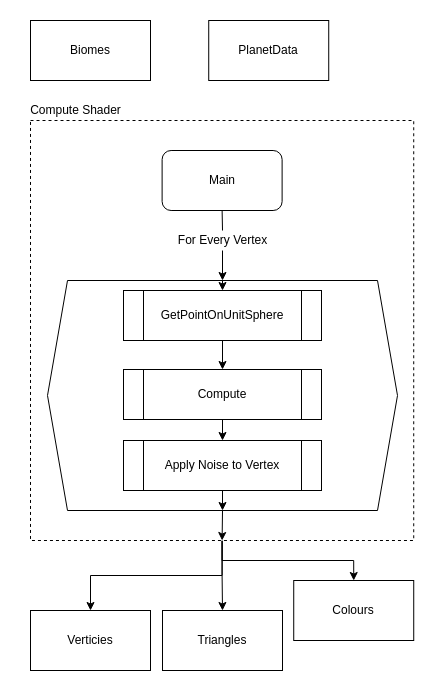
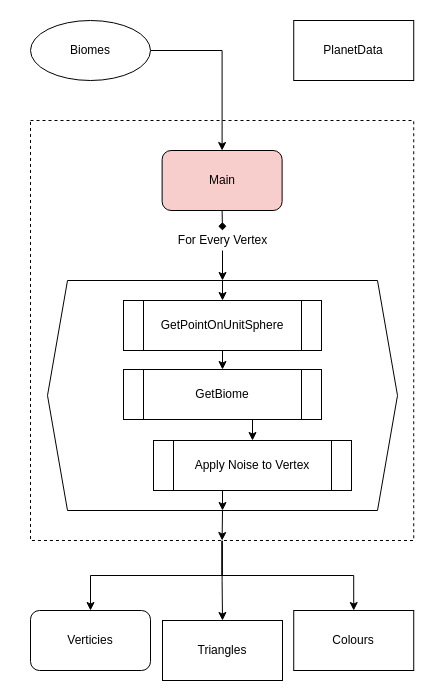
node "Biomes": shape rectangle -> ellipse
node "PlanetData": moved (269, 51) -> (354, 51)
edge "Biomes" -> "Main": added
node "Compute Shader": removed
node "Main": fillcolor #ffffff -> #f8cecc
edge "Main" -- "For Every Vertex": arrowhead none -> diamond
node "GetPointOnUnitSphere": moved (223, 316) -> (223, 326)
node "Compute": label "Compute" -> "GetBiome"
node "Apply Noise to Vertex": moved (223, 466) -> (253, 466)
node "Colours": moved (354, 611) -> (354, 641)
node "Verticies": shape rectangle -> rounded rectangle
node "Triangles": moved (223, 641) -> (223, 651)
